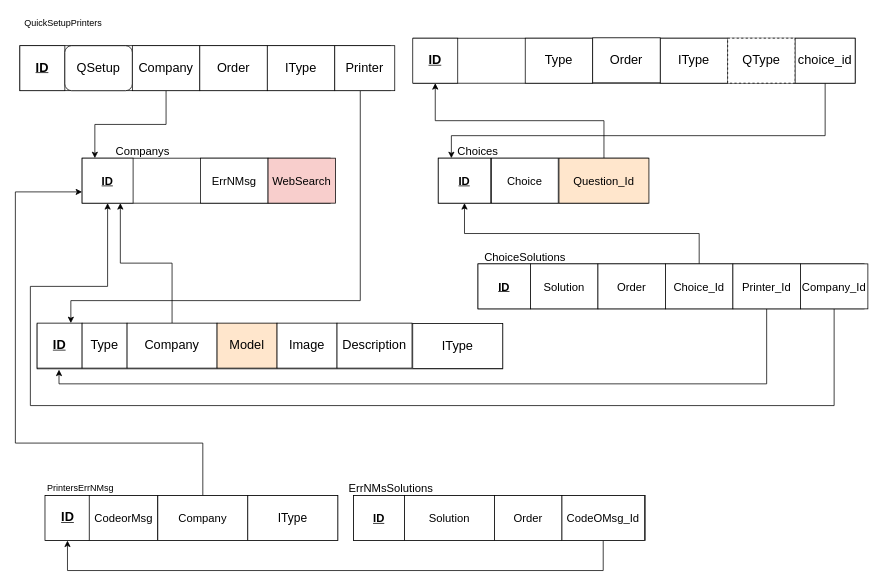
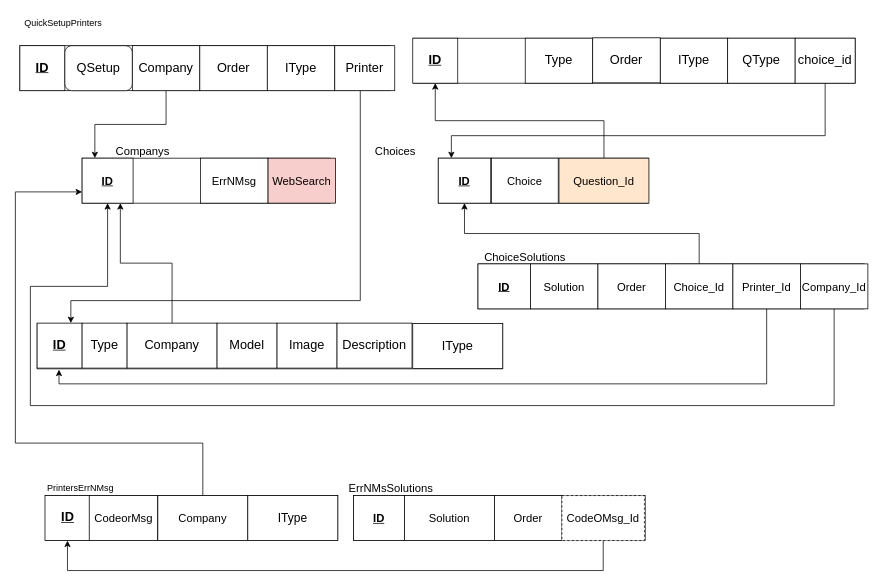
node "QType": style dashed -> solid
node "Choices": moved (478, 150) -> (396, 150)
node "Model": fillcolor #ffe6cc -> #ffffff
node "CodeOMsg_Id": style solid -> dashed
